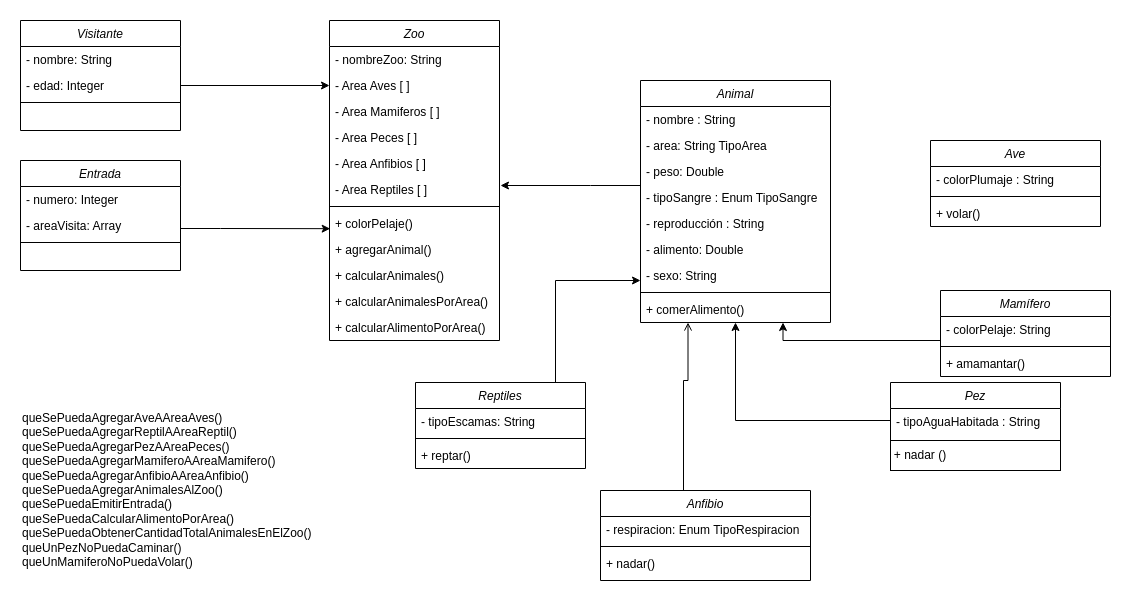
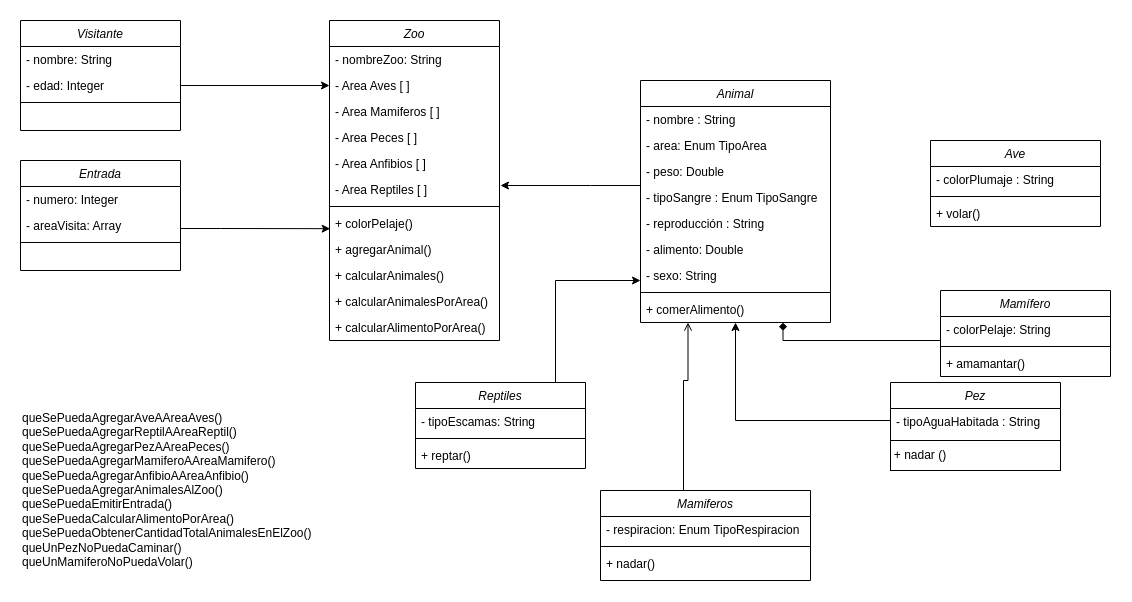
node "- area: String TipoArea": label "- area: String TipoArea" -> "- area: Enum TipoArea"
edge "- colorPelaje: String" -> "Animal": arrowhead classic -> diamond
node "Anfibio": label "Anfibio" -> "Mamiferos"
